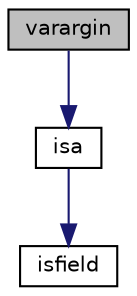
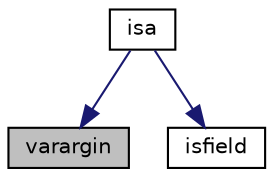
edge "varargin" -> "isa": reversed
